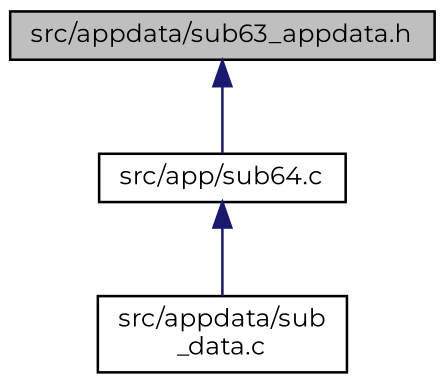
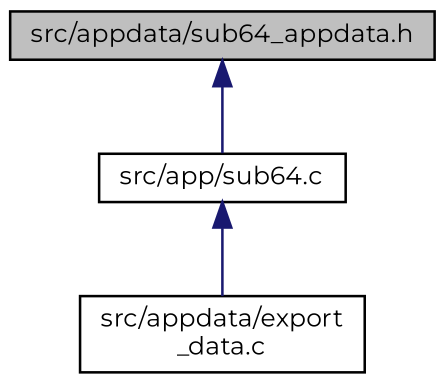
node "src/appdata/sub63_appdata.h": label "src/appdata/sub63_appdata.h" -> "src/appdata/sub64_appdata.h"
node "src/appdata/sub _data.c": label "src/appdata/sub _data.c" -> "src/appdata/export _data.c"
